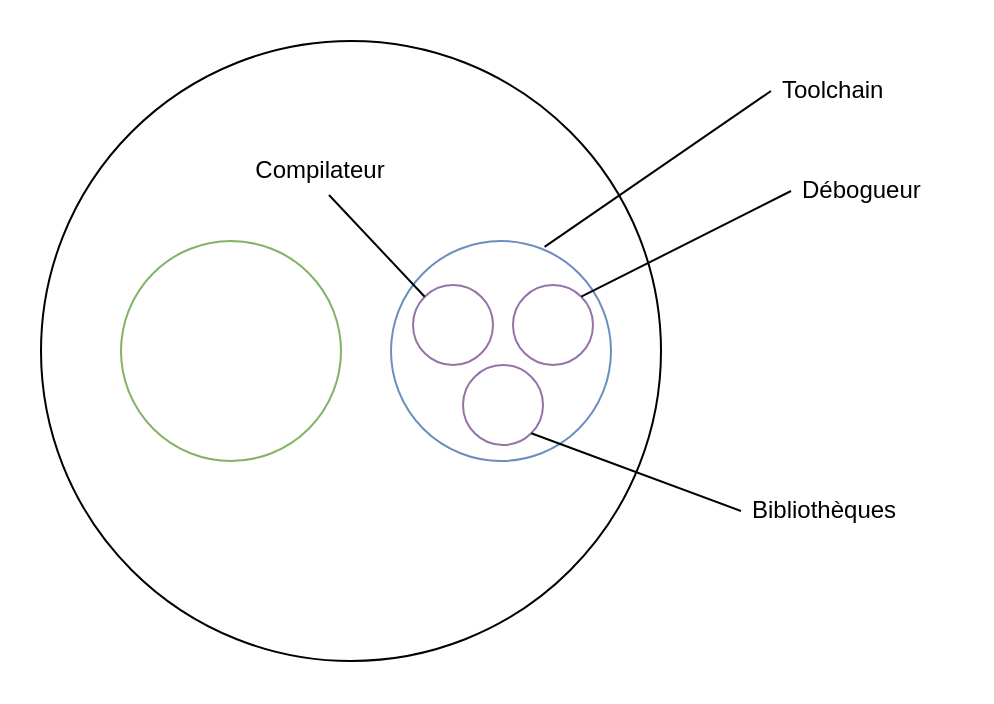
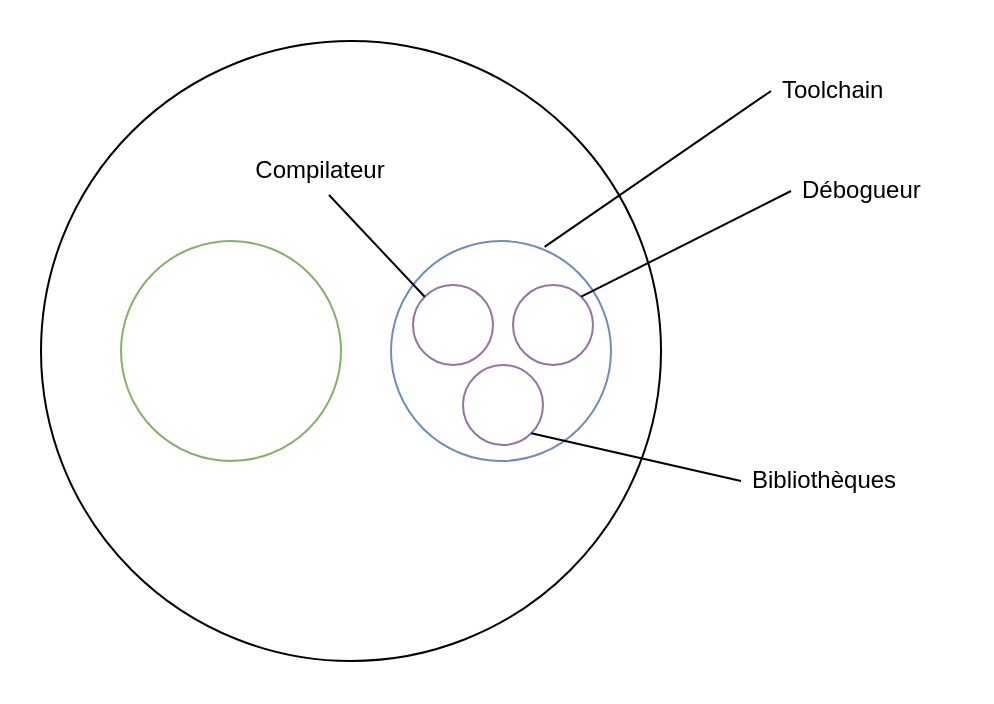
node "Bibliothèques": moved (831, 511) -> (831, 481)
